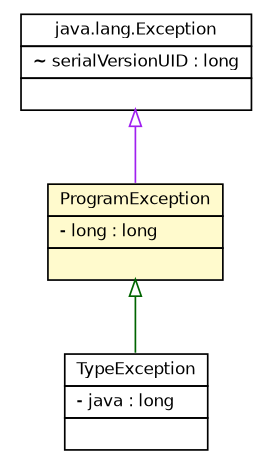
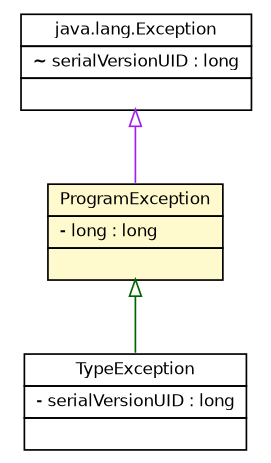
node "TypeException": text "- java : long" -> "- serialVersionUID : long"
